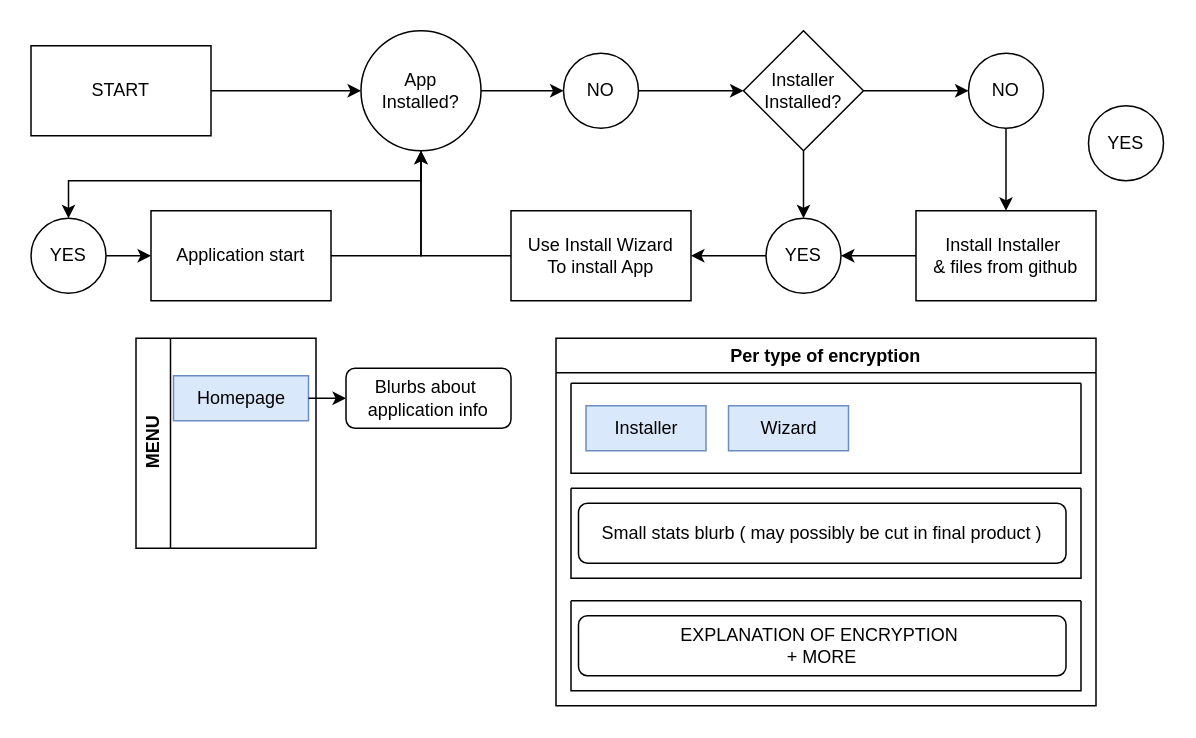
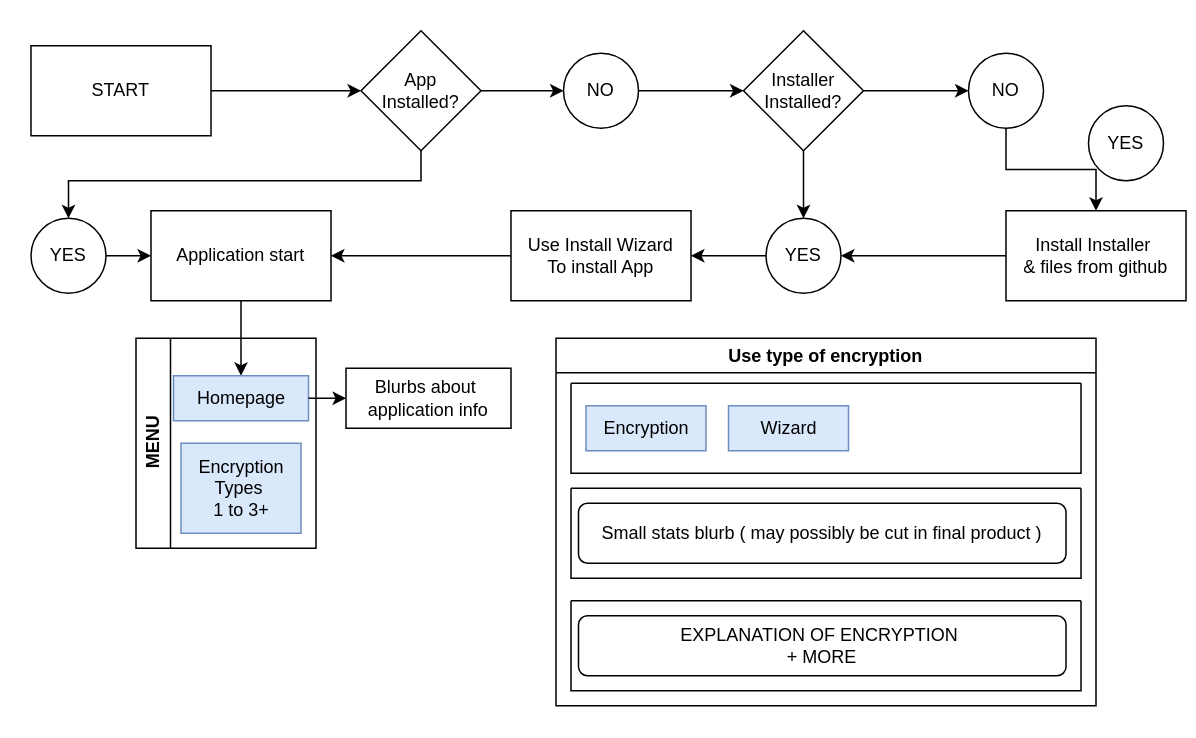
node "App Installed?": shape ellipse -> diamond
edge "Application start" -> "App Installed?": now "Application start" -> "Homepage"
edge "Use Install Wizard To install App" -> "App Installed?": now "Use Install Wizard To install App" -> "Application start"
node "Install Installer & files from github": moved (1006, 256) -> (1096, 256)
node "Per type of encryption": label "Per type of encryption" -> "Use type of encryption"
node "Blurbs about application info": shape rounded rectangle -> rectangle
node "Installer": label "Installer" -> "Encryption"
node "Encryption Types 1 to 3+": added
